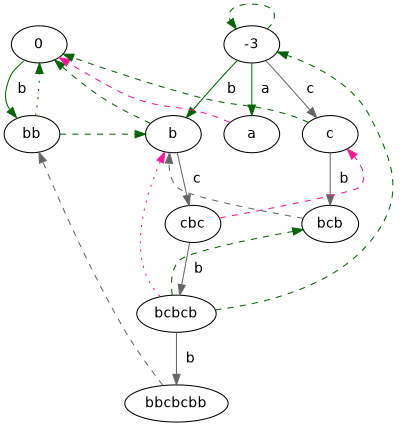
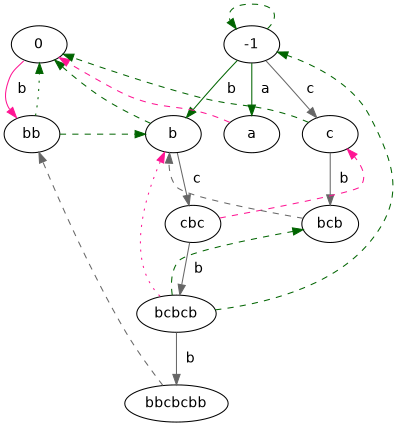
node "-3": label "-3" -> "-1"
edge "0" -> "bb": color darkgreen -> deeppink
